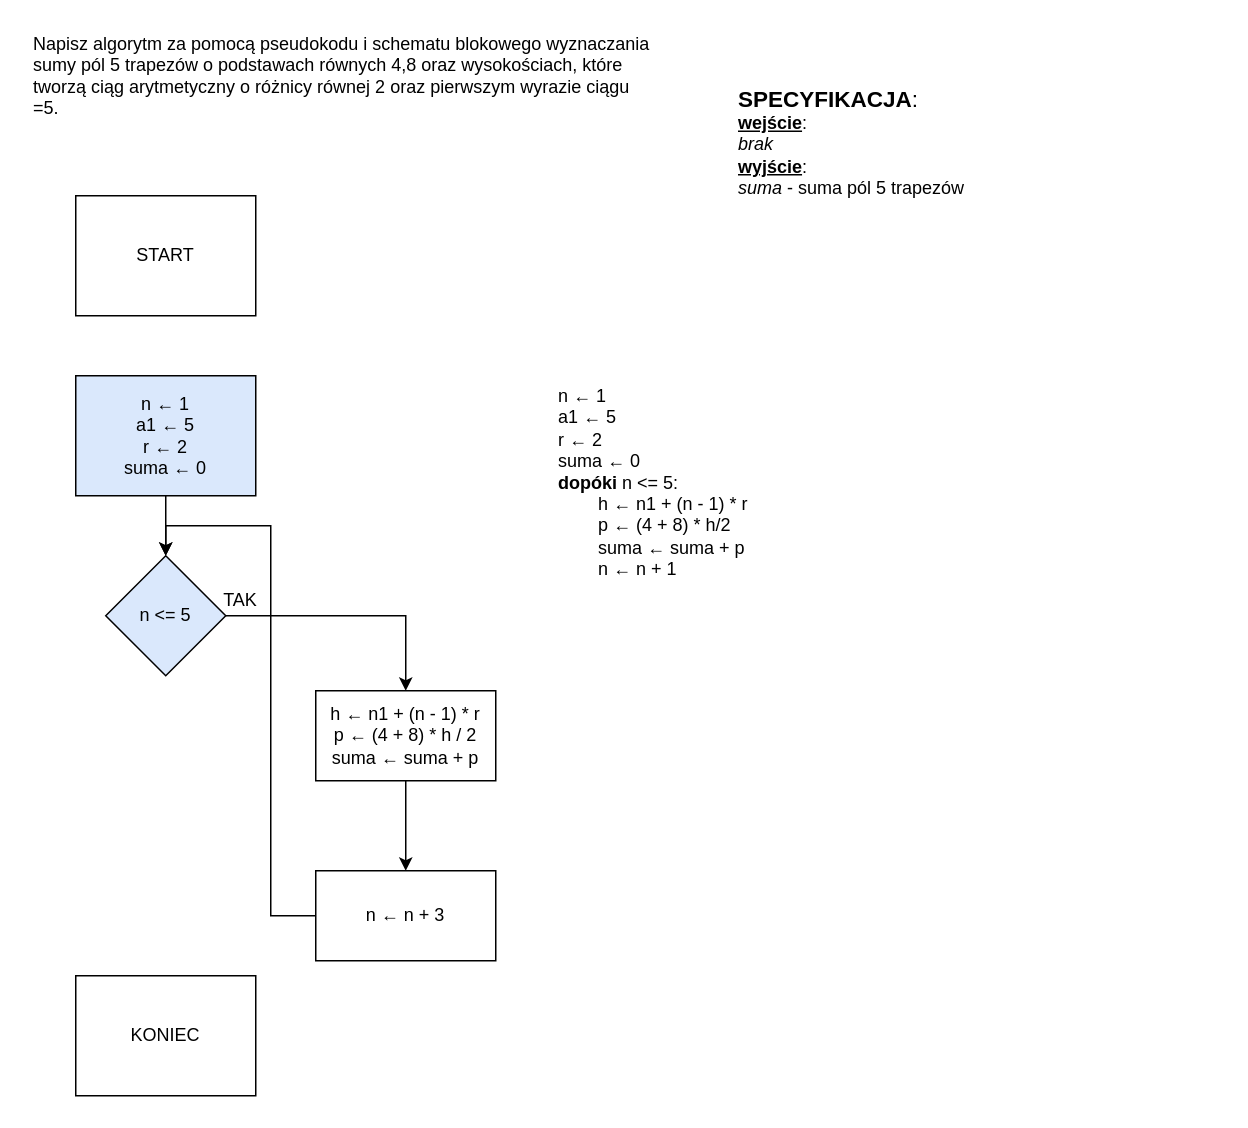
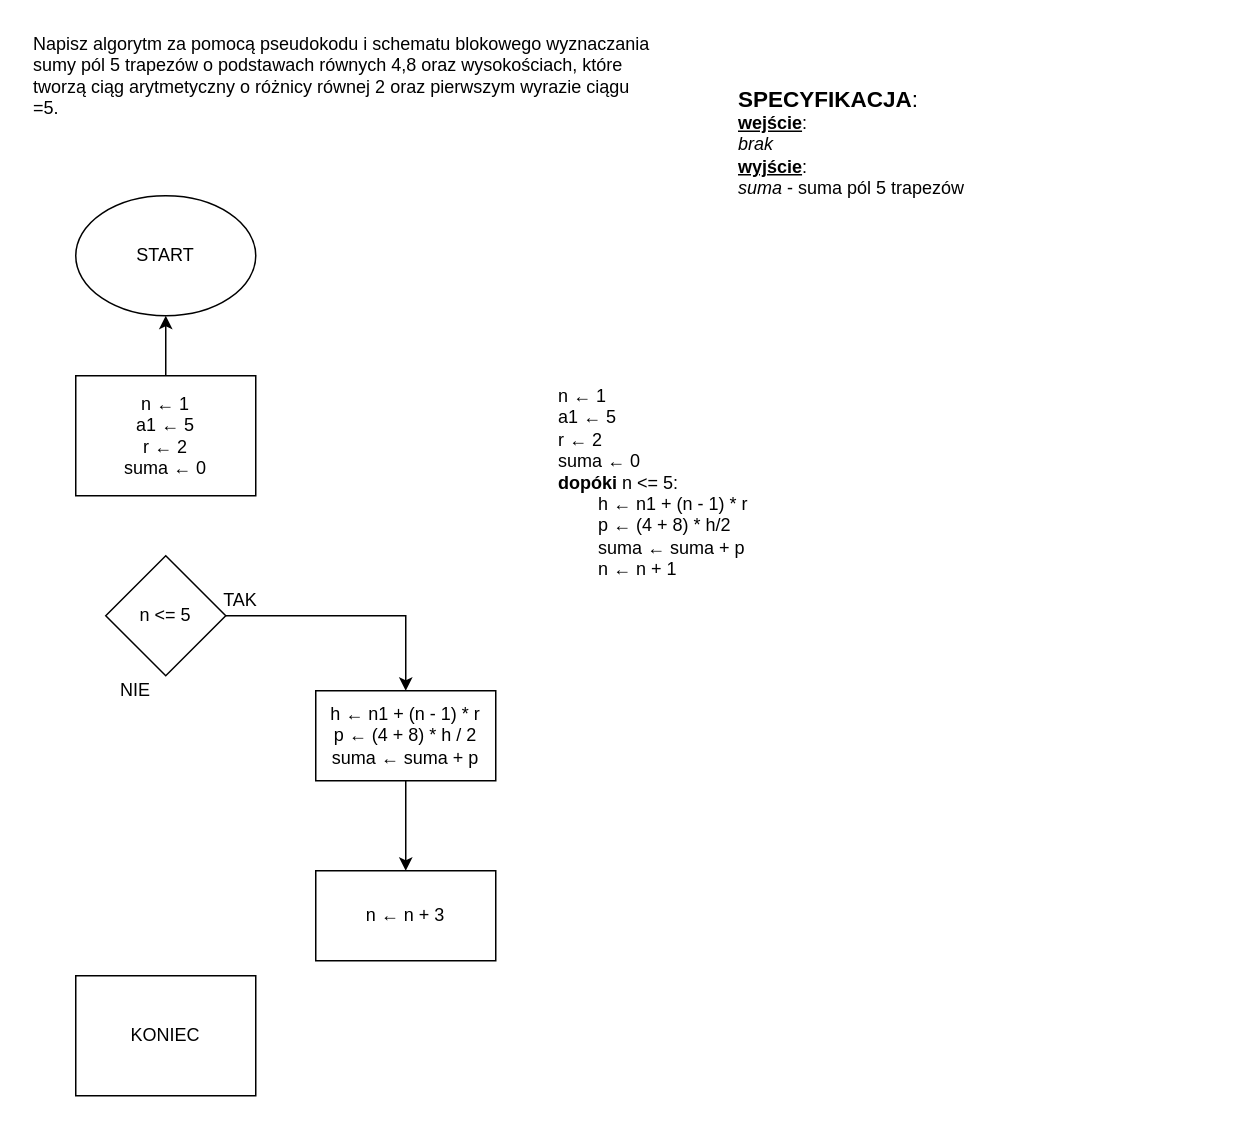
node "START": shape rectangle -> ellipse
node "n ← 1 a1 ← 5 r ← 2 suma ← 0": fillcolor #dae8fc -> #ffffff
edge "n ← 1 a1 ← 5 r ← 2 suma ← 0" -> "n <= 5": now "n ← 1 a1 ← 5 r ← 2 suma ← 0" -> "START"
node "n <= 5": fillcolor #dae8fc -> #ffffff
node "NIE": added
edge "n ← n + 3" -> "n <= 5": removed
